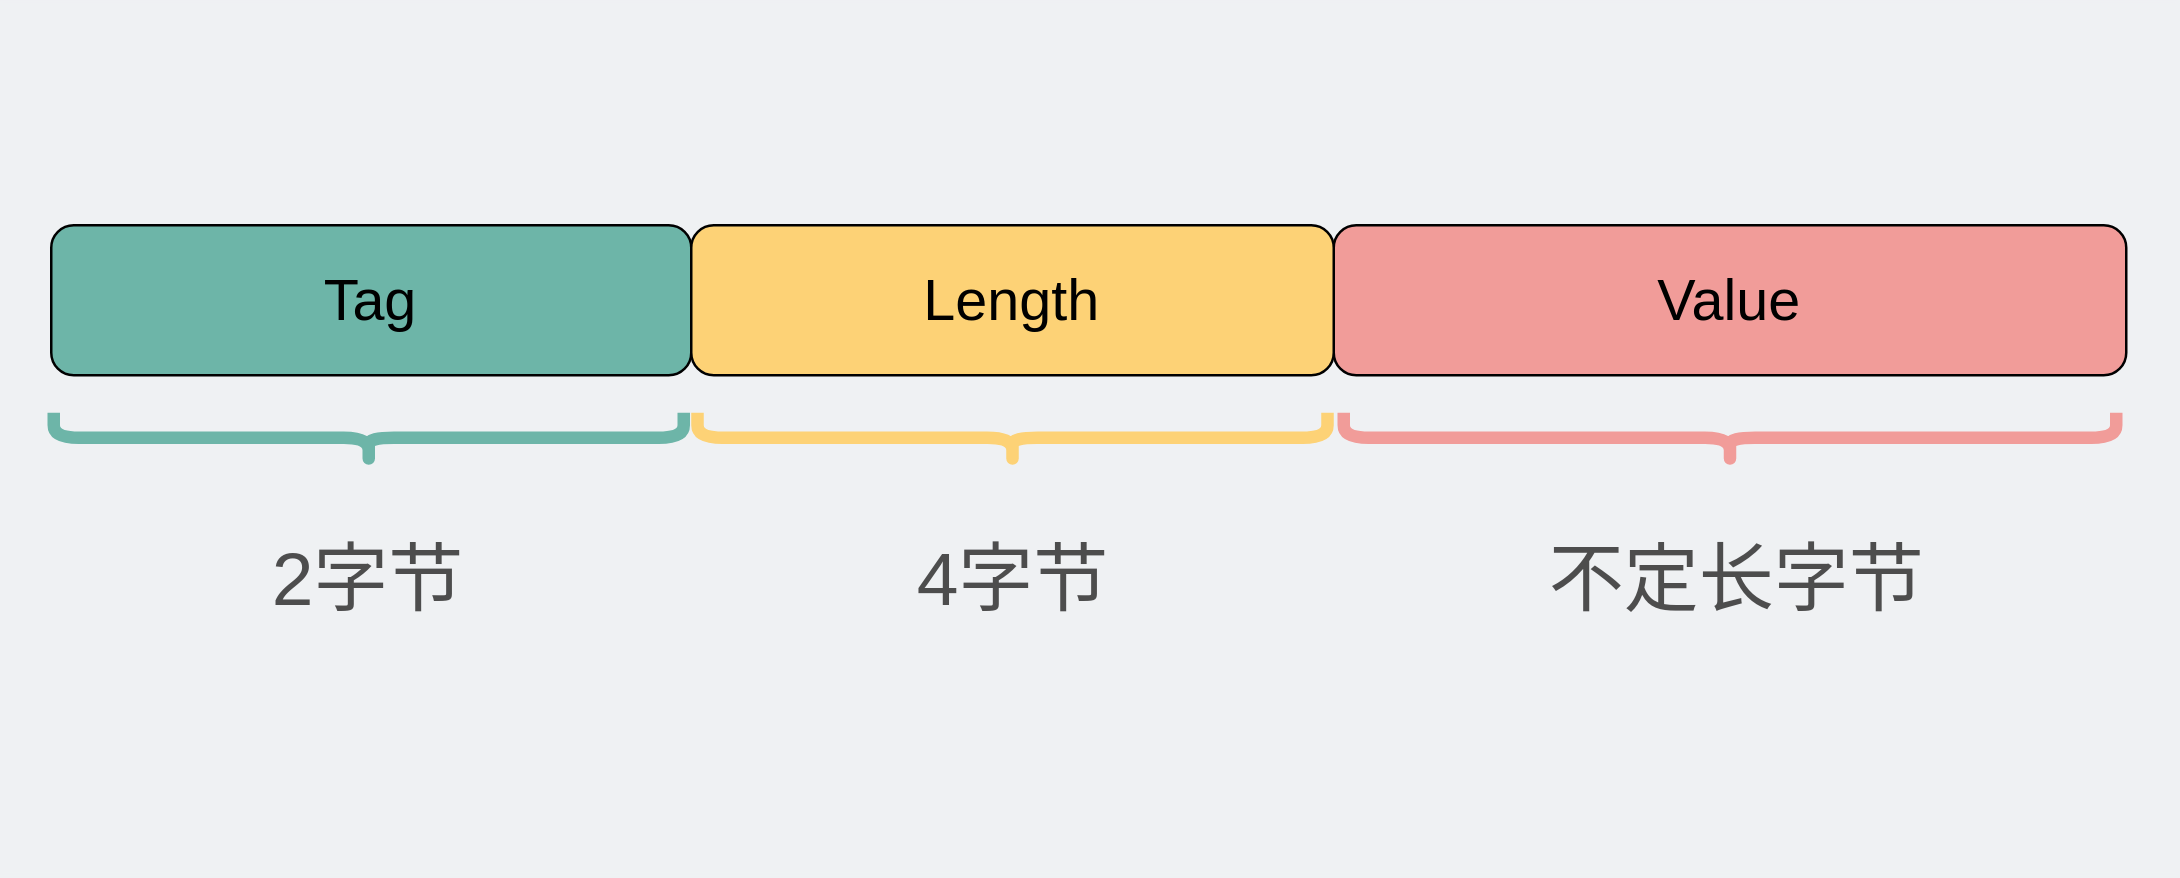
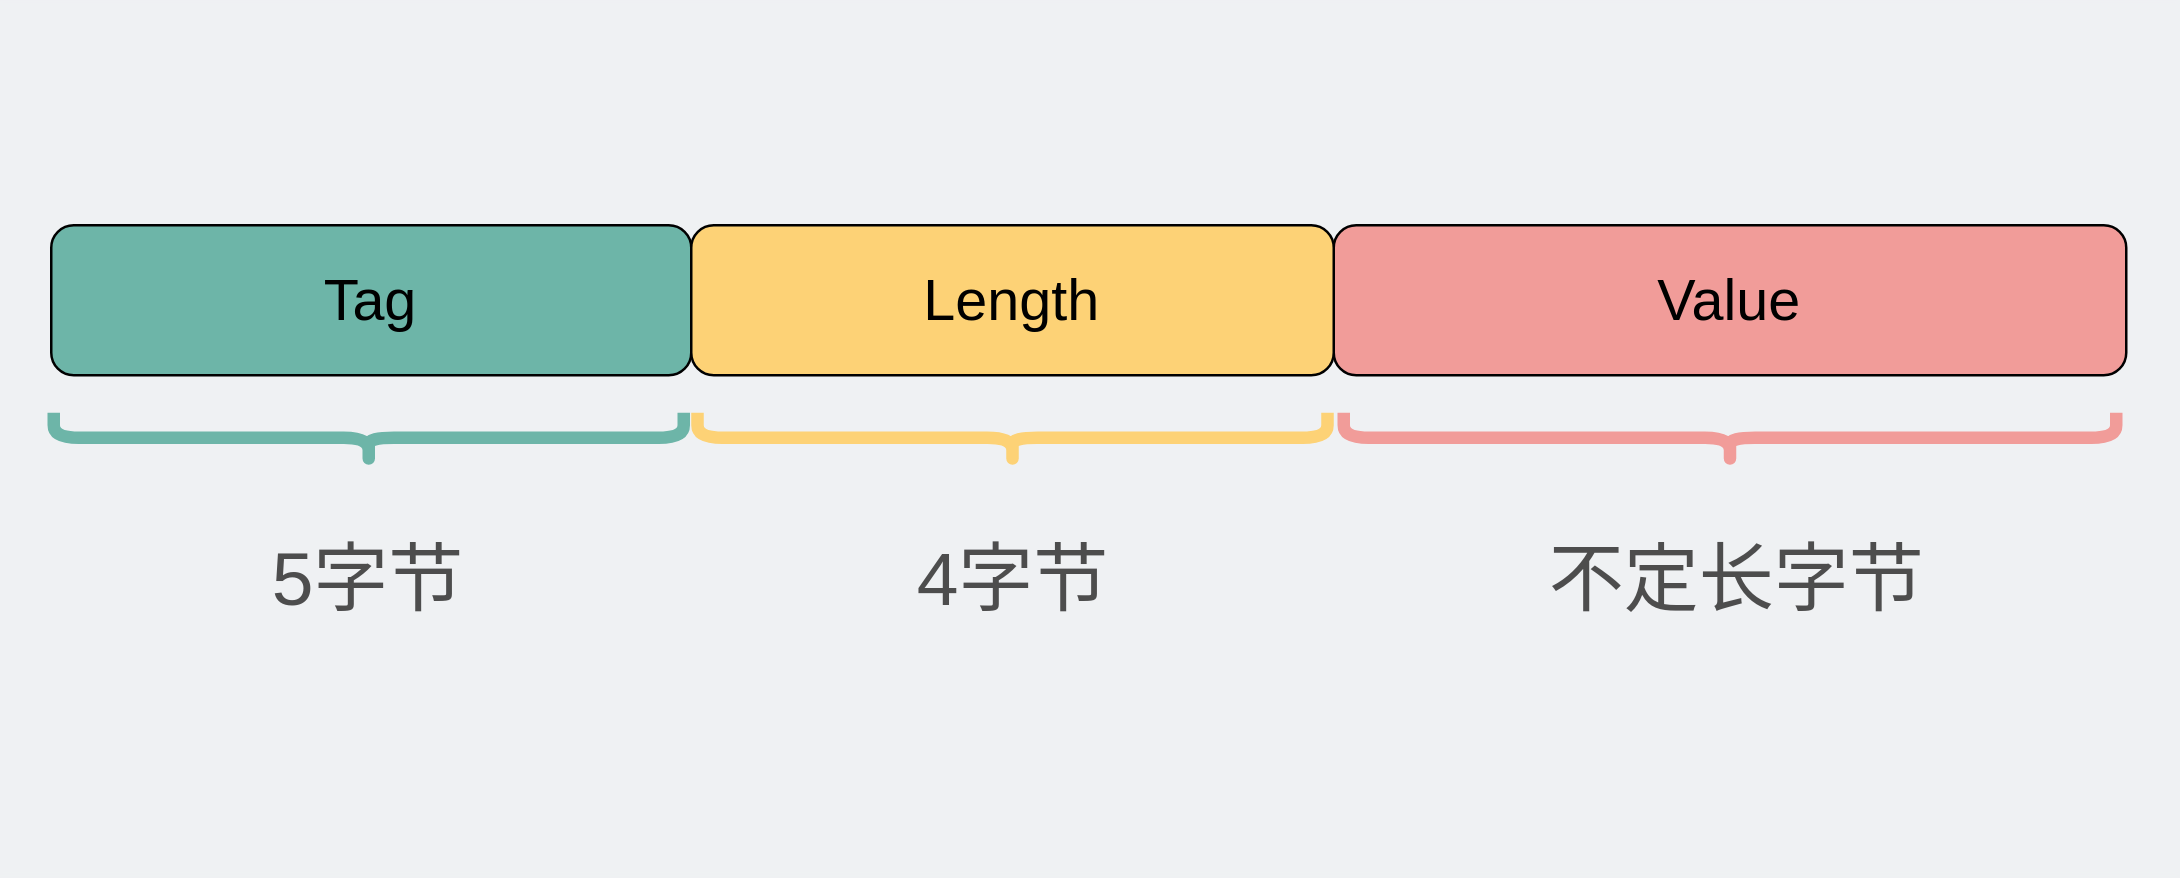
node "2字节": label "2字节" -> "5字节"
